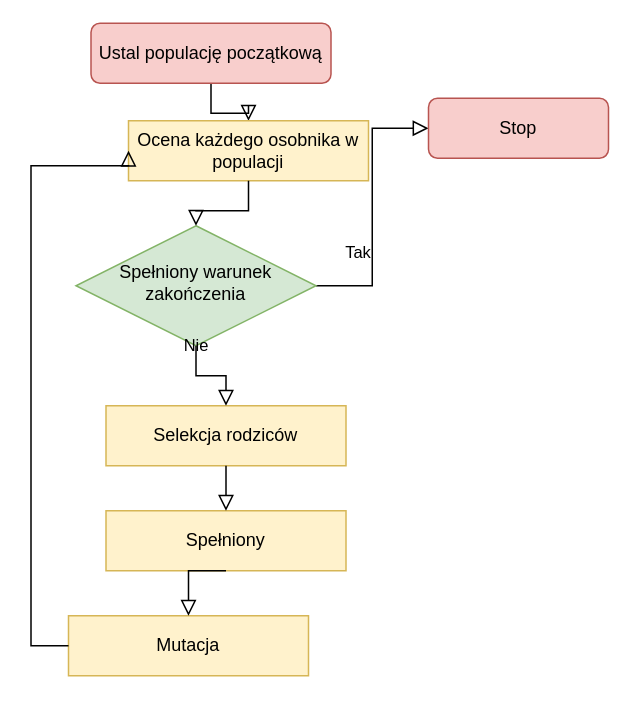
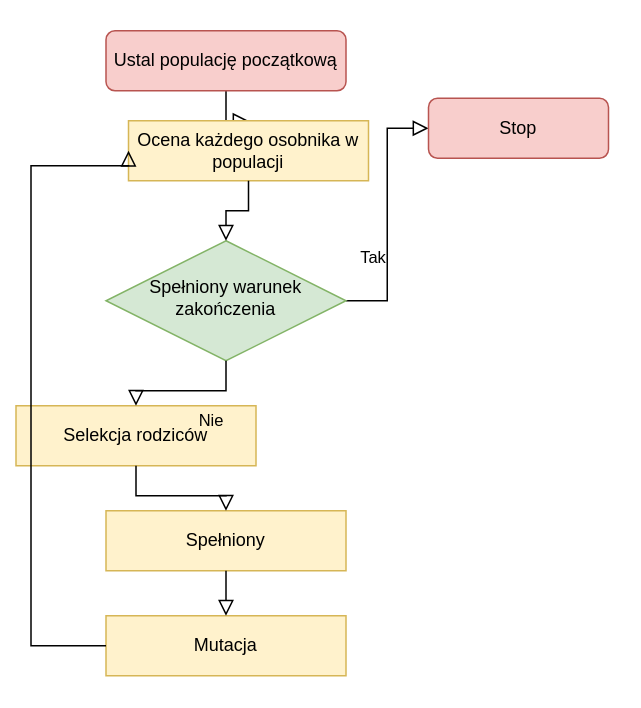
node "Ustal populację początkową": moved (211, 53) -> (226, 61)
node "Spełniony warunek zakończenia": moved (196, 286) -> (226, 301)
node "Selekcja rodziców": moved (226, 436) -> (136, 436)
node "Mutacja": moved (188, 646) -> (226, 646)
